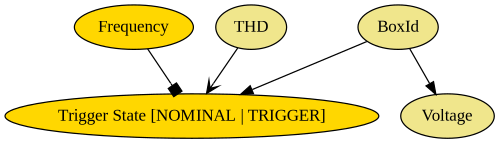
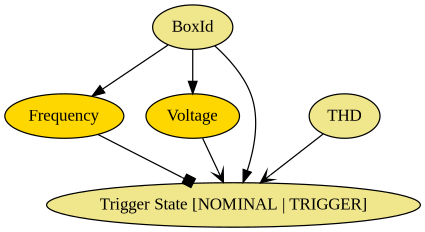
edge "BoxId" -> "Frequency": added
node "Trigger State [NOMINAL | TRIGGER]": fillcolor gold -> khaki
node "Voltage": fillcolor khaki -> gold
edge "Voltage" -> "Trigger State [NOMINAL | TRIGGER]": added
